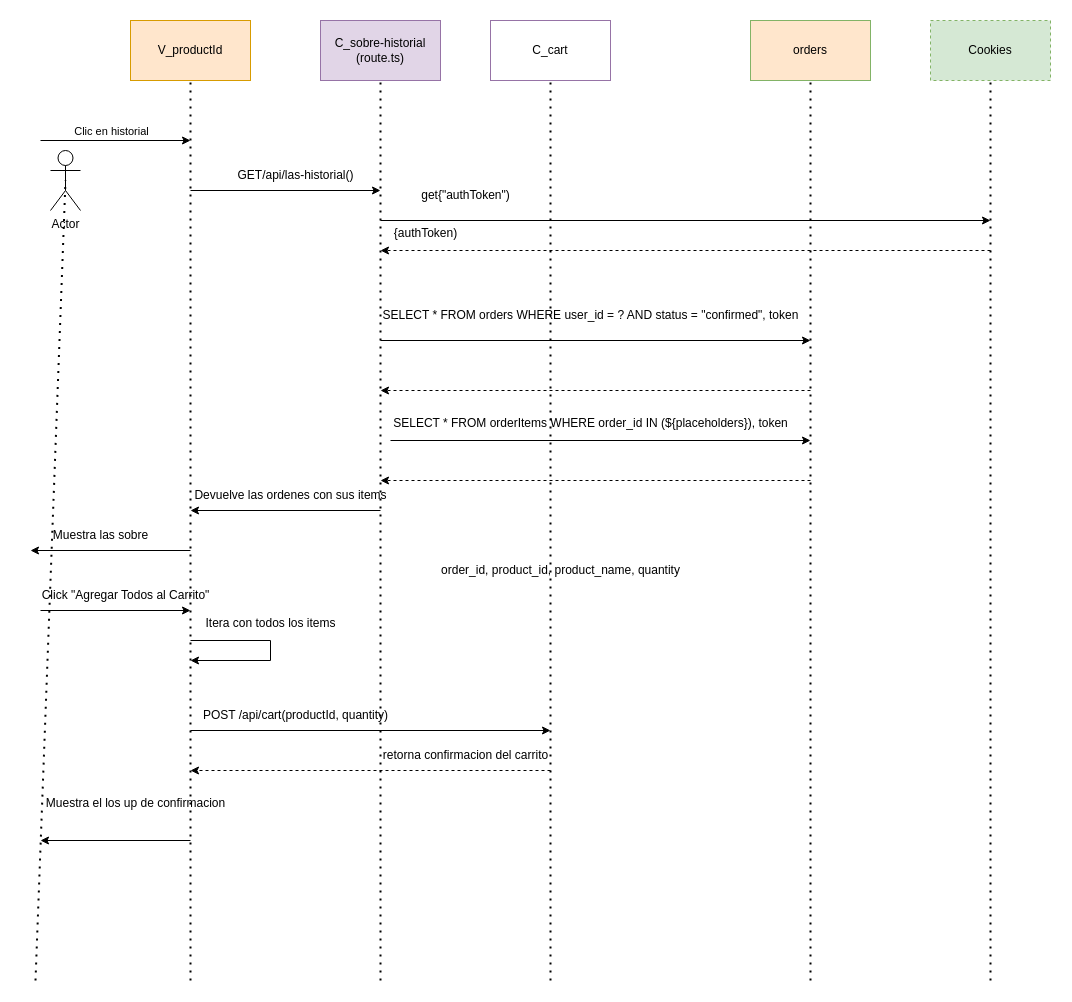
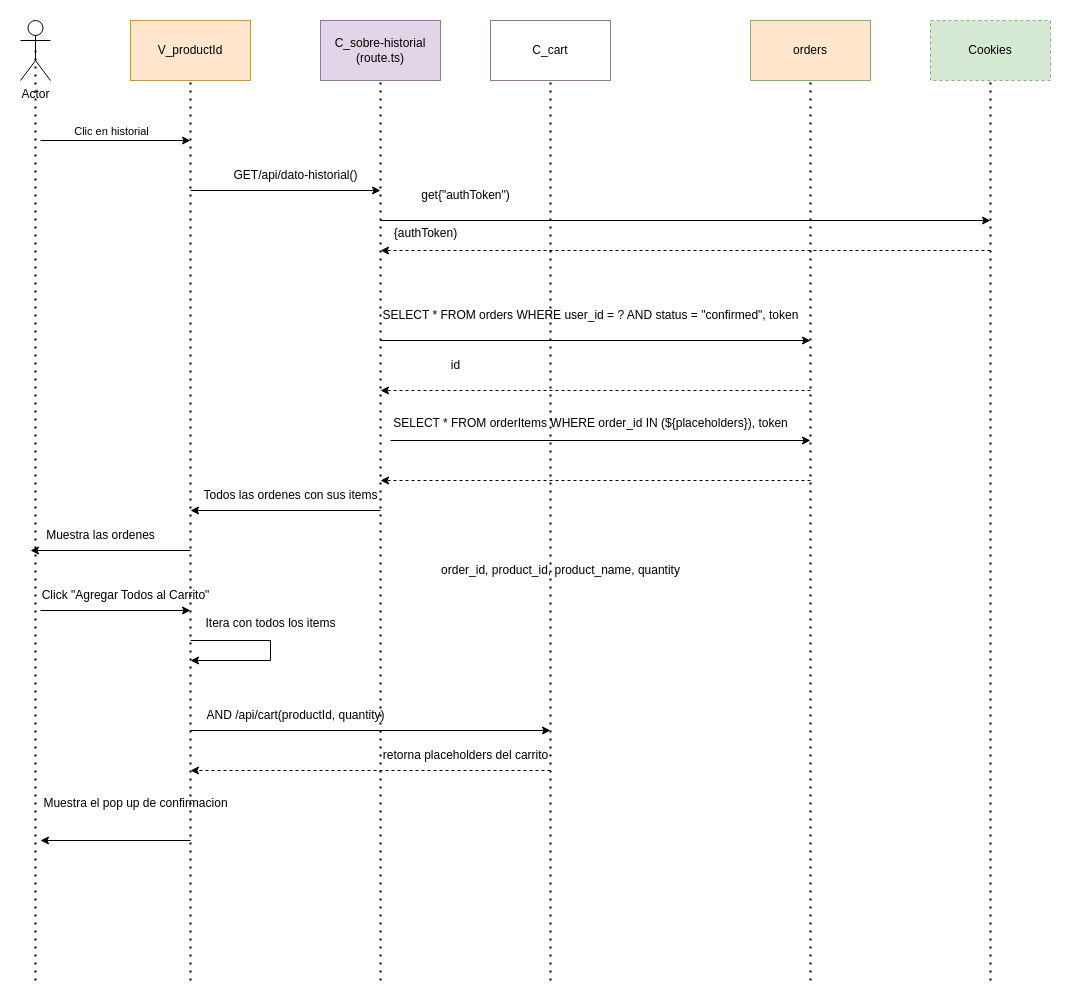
node "GET/api/las-historial()": label "GET/api/las-historial()" -> "GET/api/dato-historial()"
node "Actor": moved (66, 181) -> (36, 51)
node "id": added
node "Devuelve las ordenes con sus items": label "Devuelve las ordenes con sus items" -> "Todos las ordenes con sus items"
node "Muestra las sobre": label "Muestra las sobre" -> "Muestra las ordenes"
node "POST /api/cart(productId, quantity)": label "POST /api/cart(productId, quantity)" -> "AND /api/cart(productId, quantity)"
node "retorna confirmacion del carrito": label "retorna confirmacion del carrito" -> "retorna placeholders del carrito"
node "Muestra el los up de confirmacion": label "Muestra el los up de confirmacion" -> "Muestra el pop up de confirmacion"
